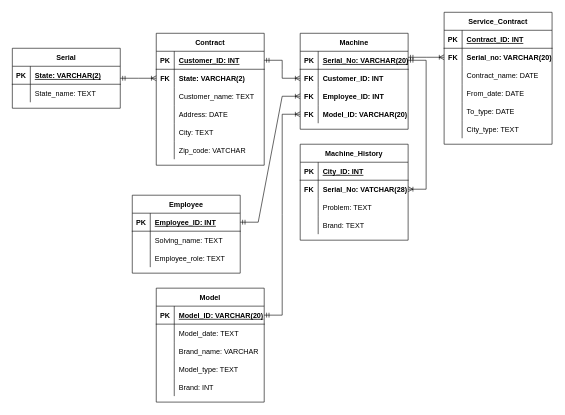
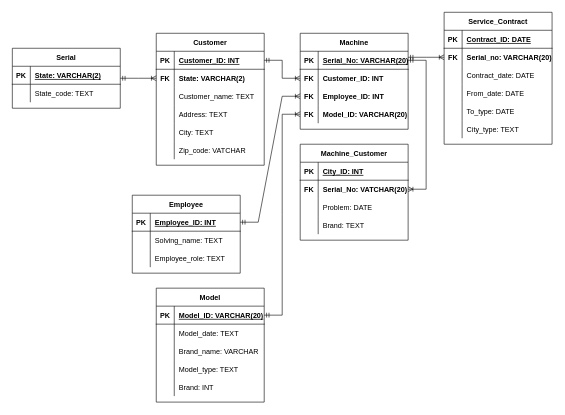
node "Contract_ID: INT": label "Contract_ID: INT" -> "Contract_ID: DATE"
node "Contract": label "Contract" -> "Customer"
node "Contract_name: DATE": label "Contract_name: DATE" -> "Contract_date: DATE"
node "State_name: TEXT": label "State_name: TEXT" -> "State_code: TEXT"
node "Address: DATE": label "Address: DATE" -> "Address: TEXT"
node "Machine_History": label "Machine_History" -> "Machine_Customer"
node "Serial_No: VATCHAR(28)": label "Serial_No: VATCHAR(28)" -> "Serial_No: VATCHAR(20)"
node "Problem: TEXT": label "Problem: TEXT" -> "Problem: DATE"
